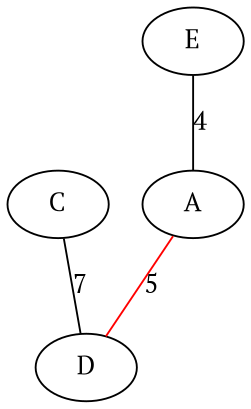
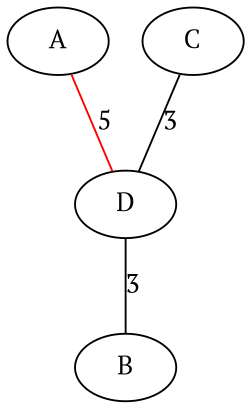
node "E": removed
edge "C" -- "D": label "7" -> "3"
node "B": added
